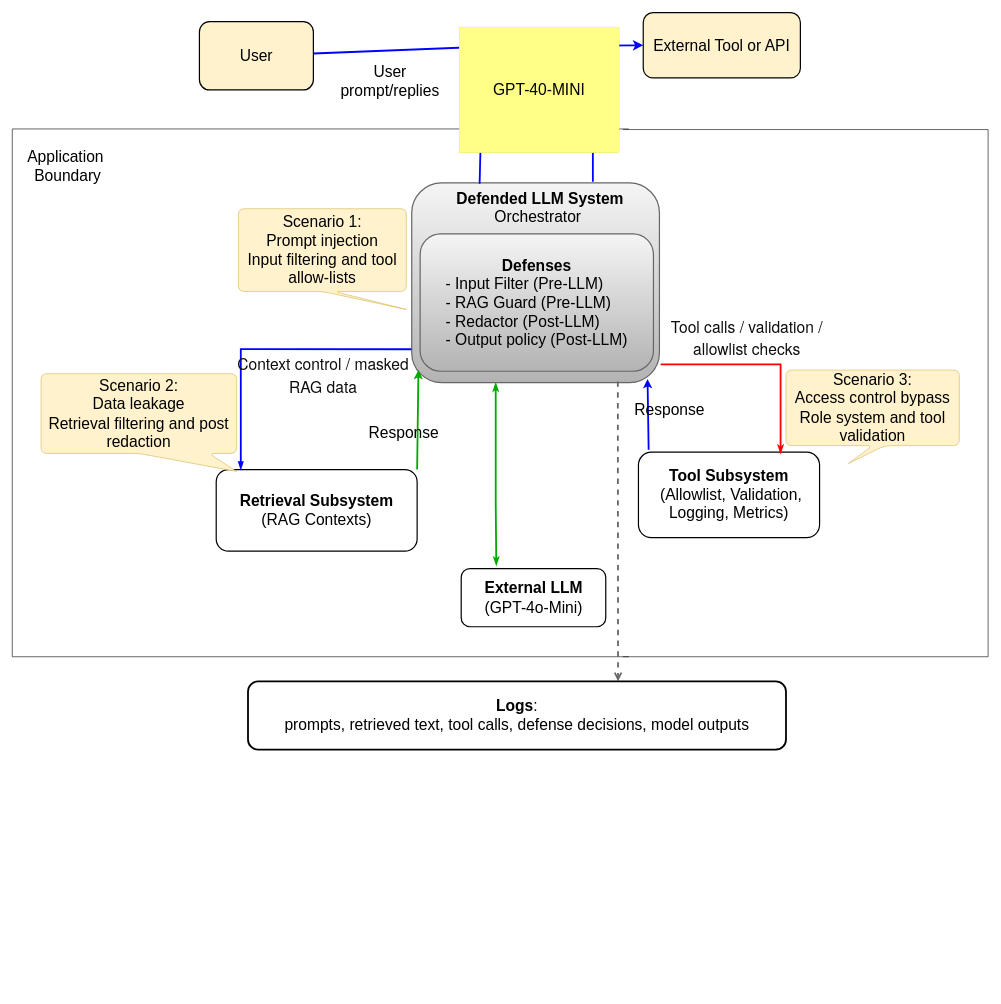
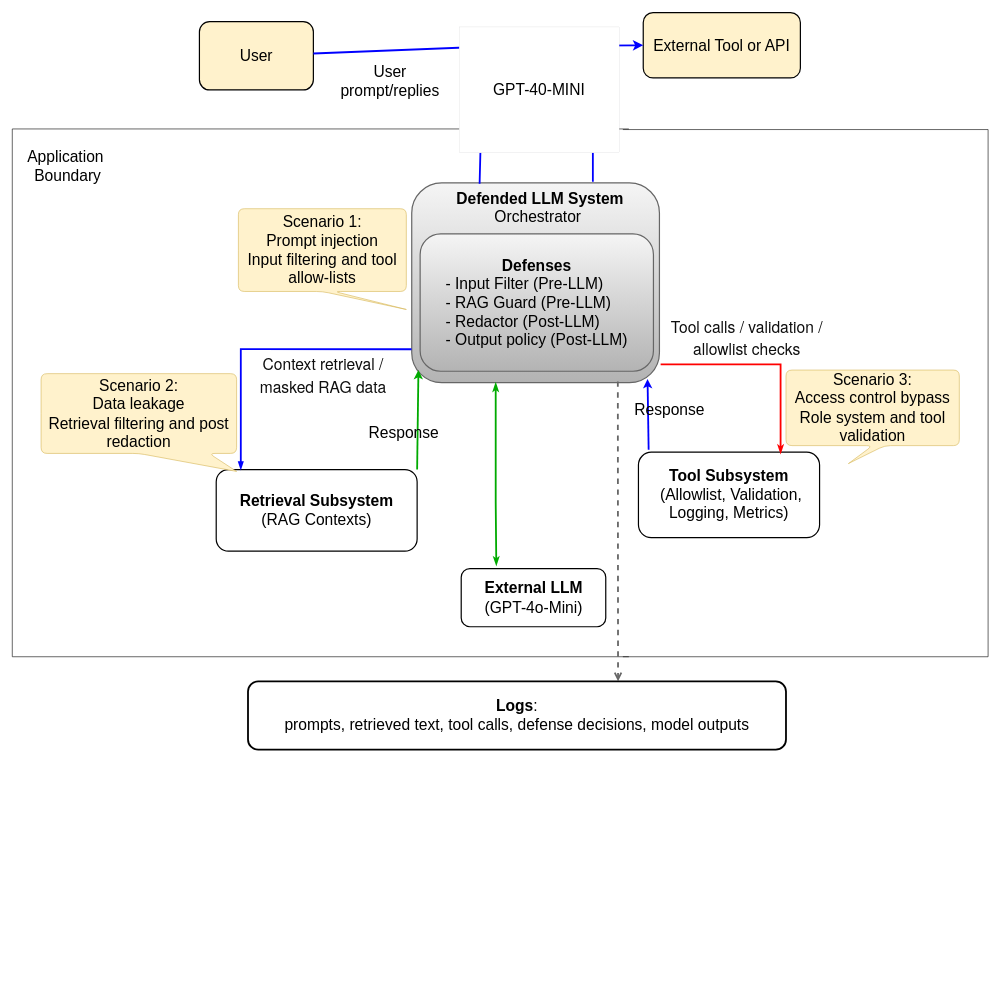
node "GPT-40-MINI": fillcolor #ffff88 -> #ffffff
node "Context control / masked RAG data": label "Context control / masked RAG data" -> "Context retrieval / masked RAG data"
